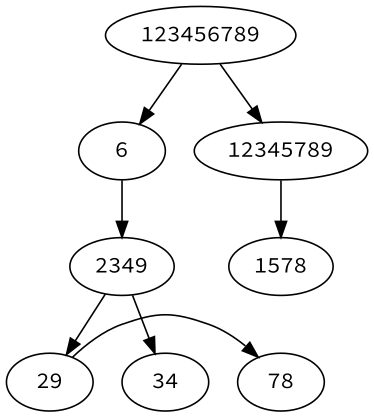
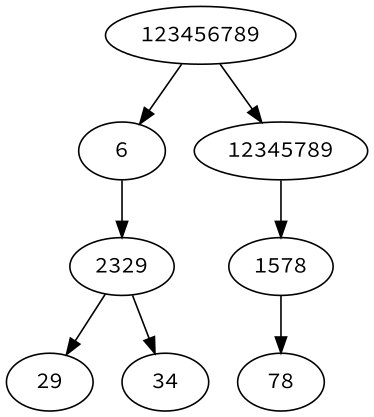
node "2349": label "2349" -> "2329"
edge "29" -> "78": now "1578" -> "78"
